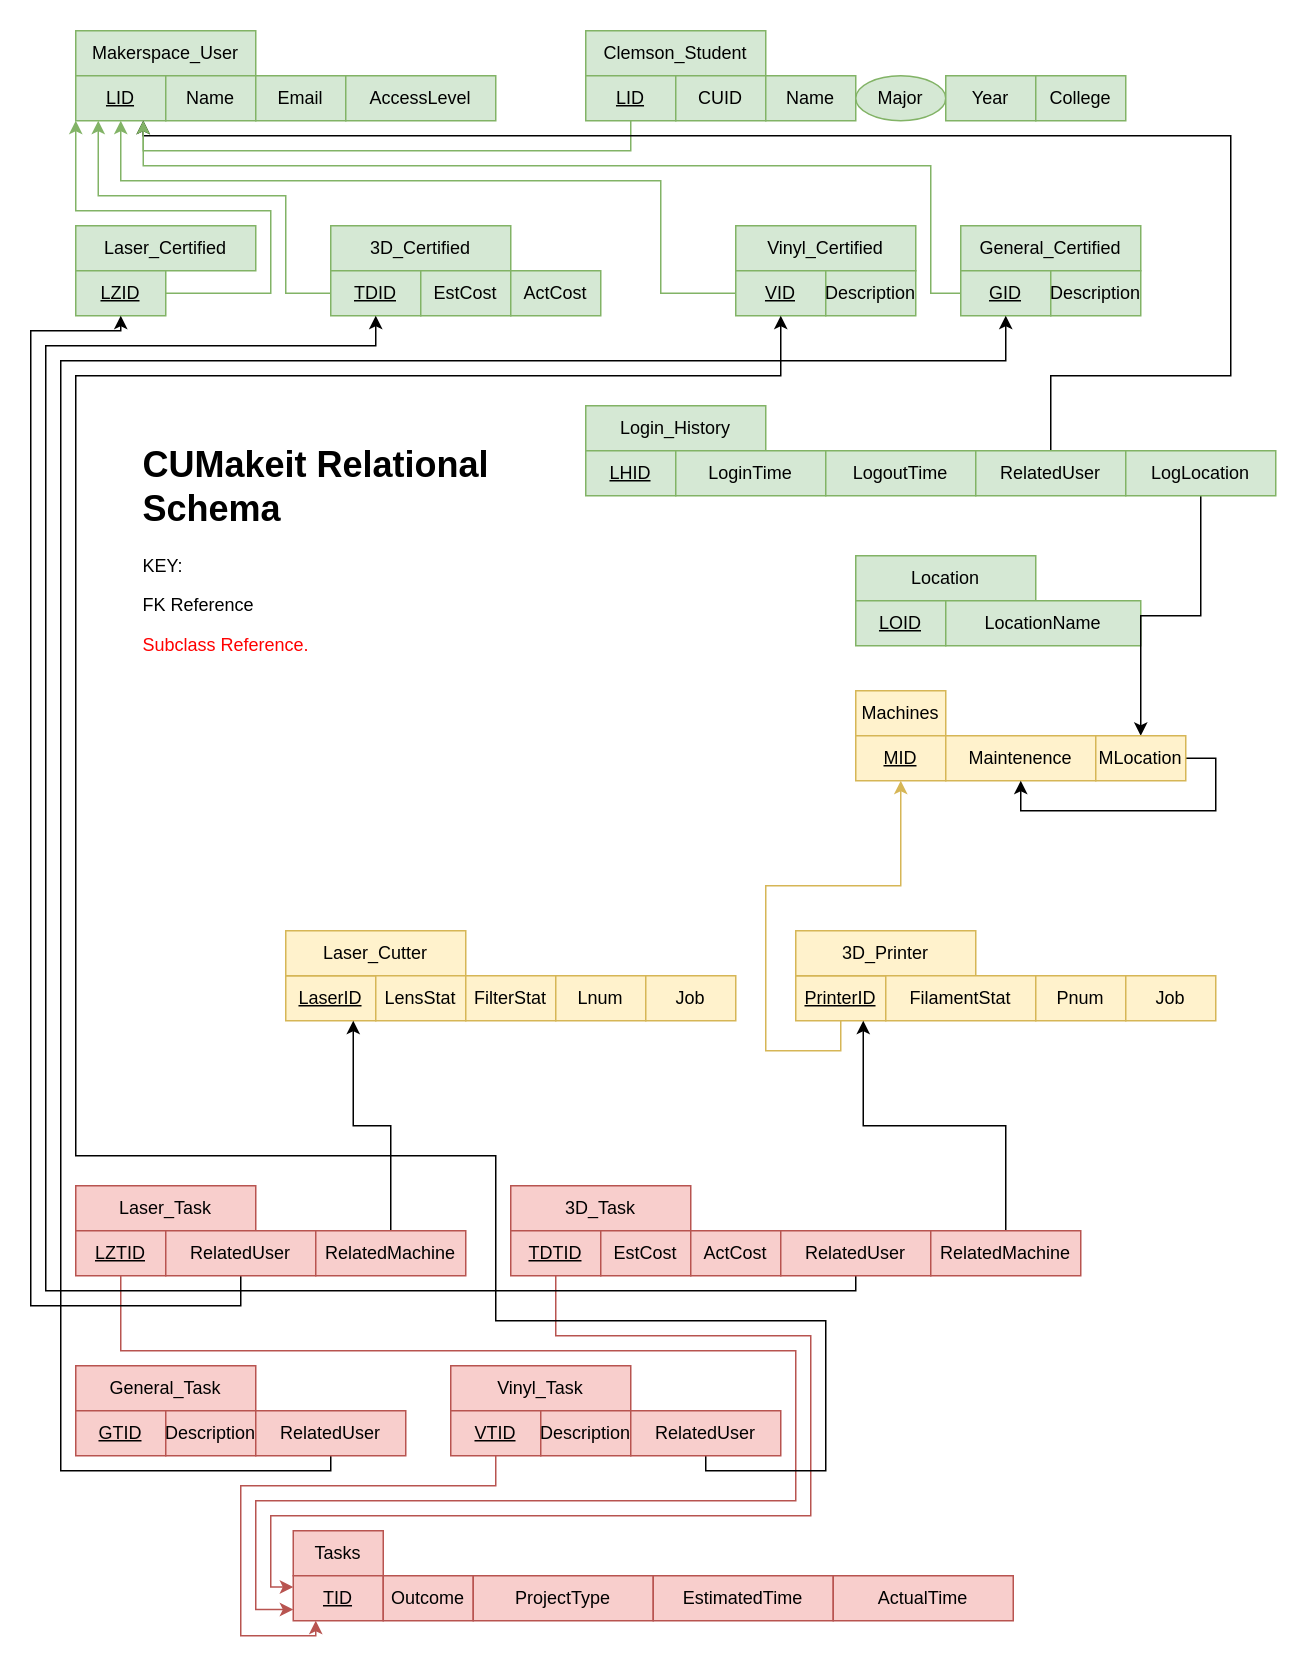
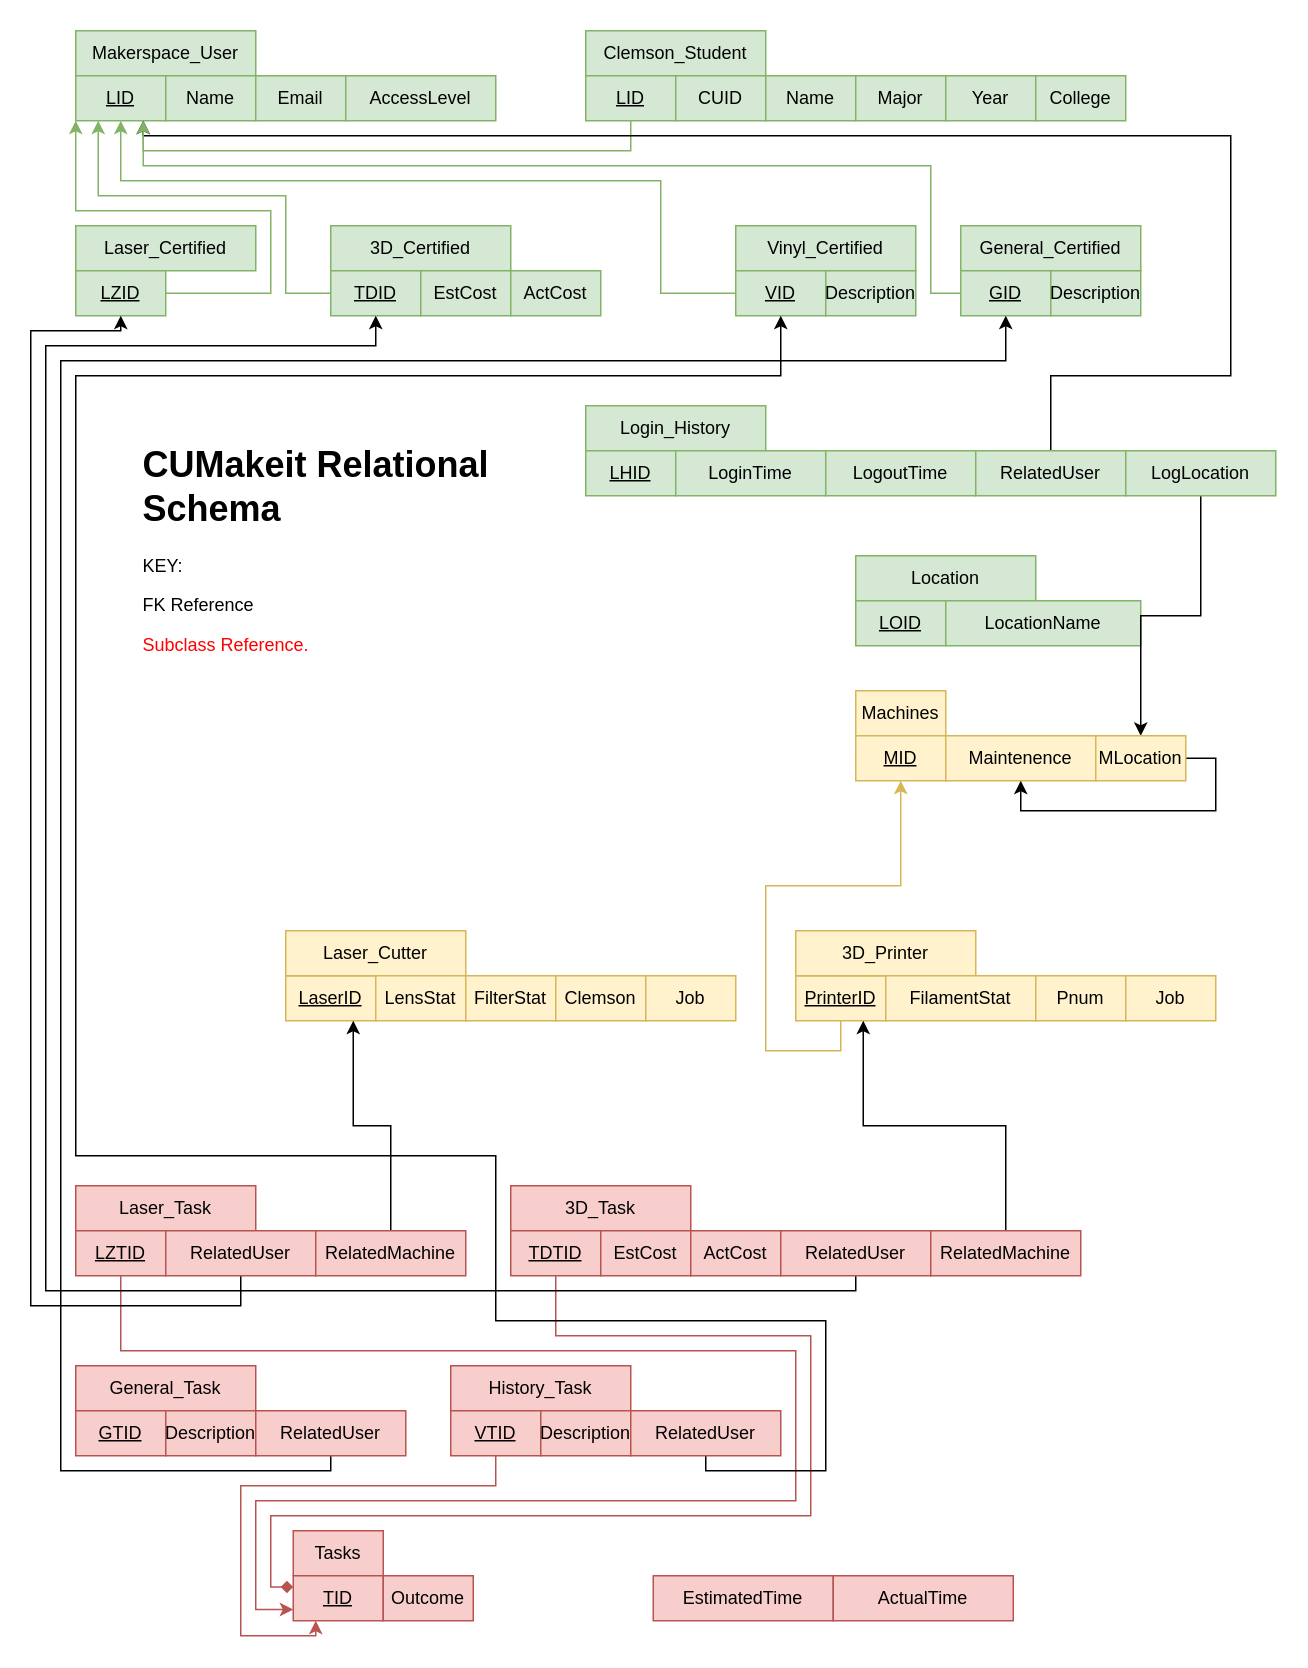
node "Major": shape ellipse -> rectangle
node "Lnum": label "Lnum" -> "Clemson"
node "Vinyl_Task": label "Vinyl_Task" -> "History_Task"
edge "TDTID" -> "TID": arrowhead classic -> diamond
node "ProjectType": removed
